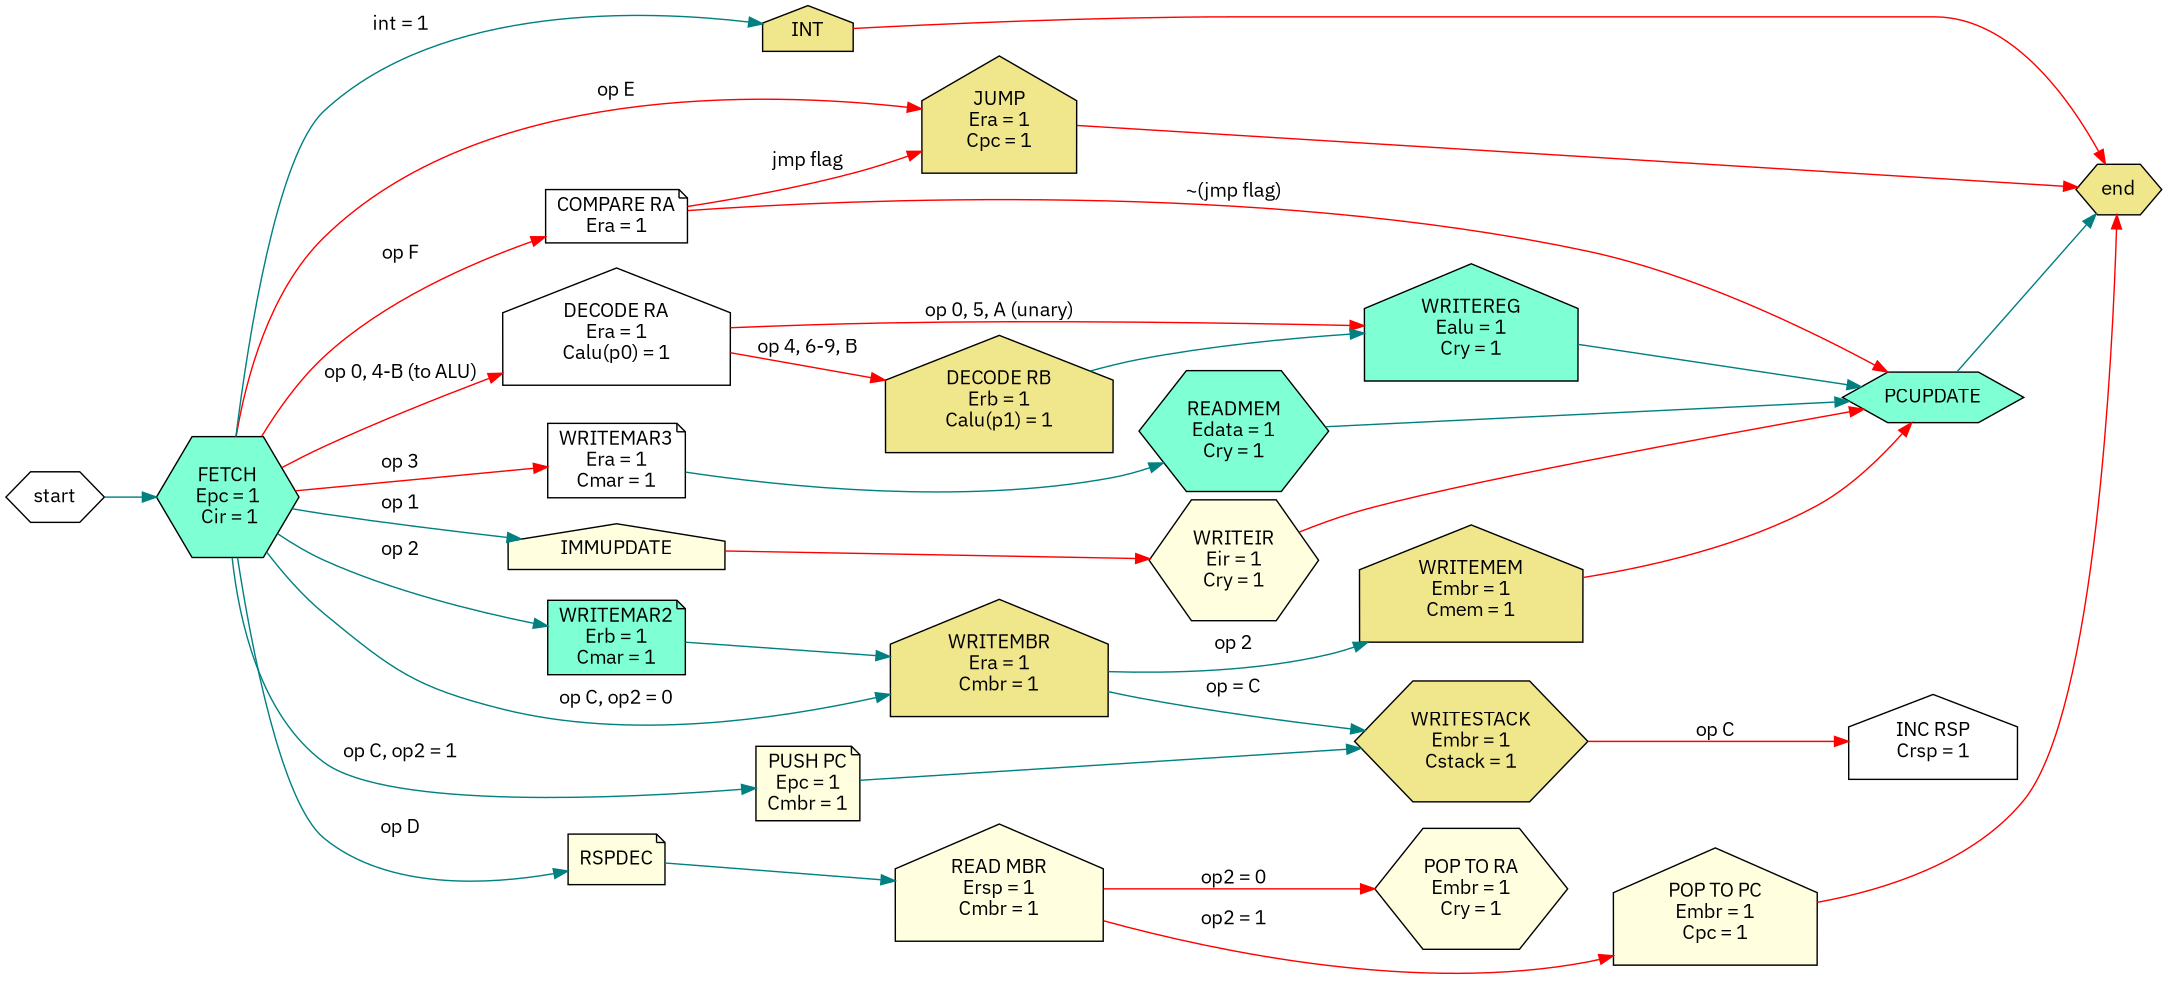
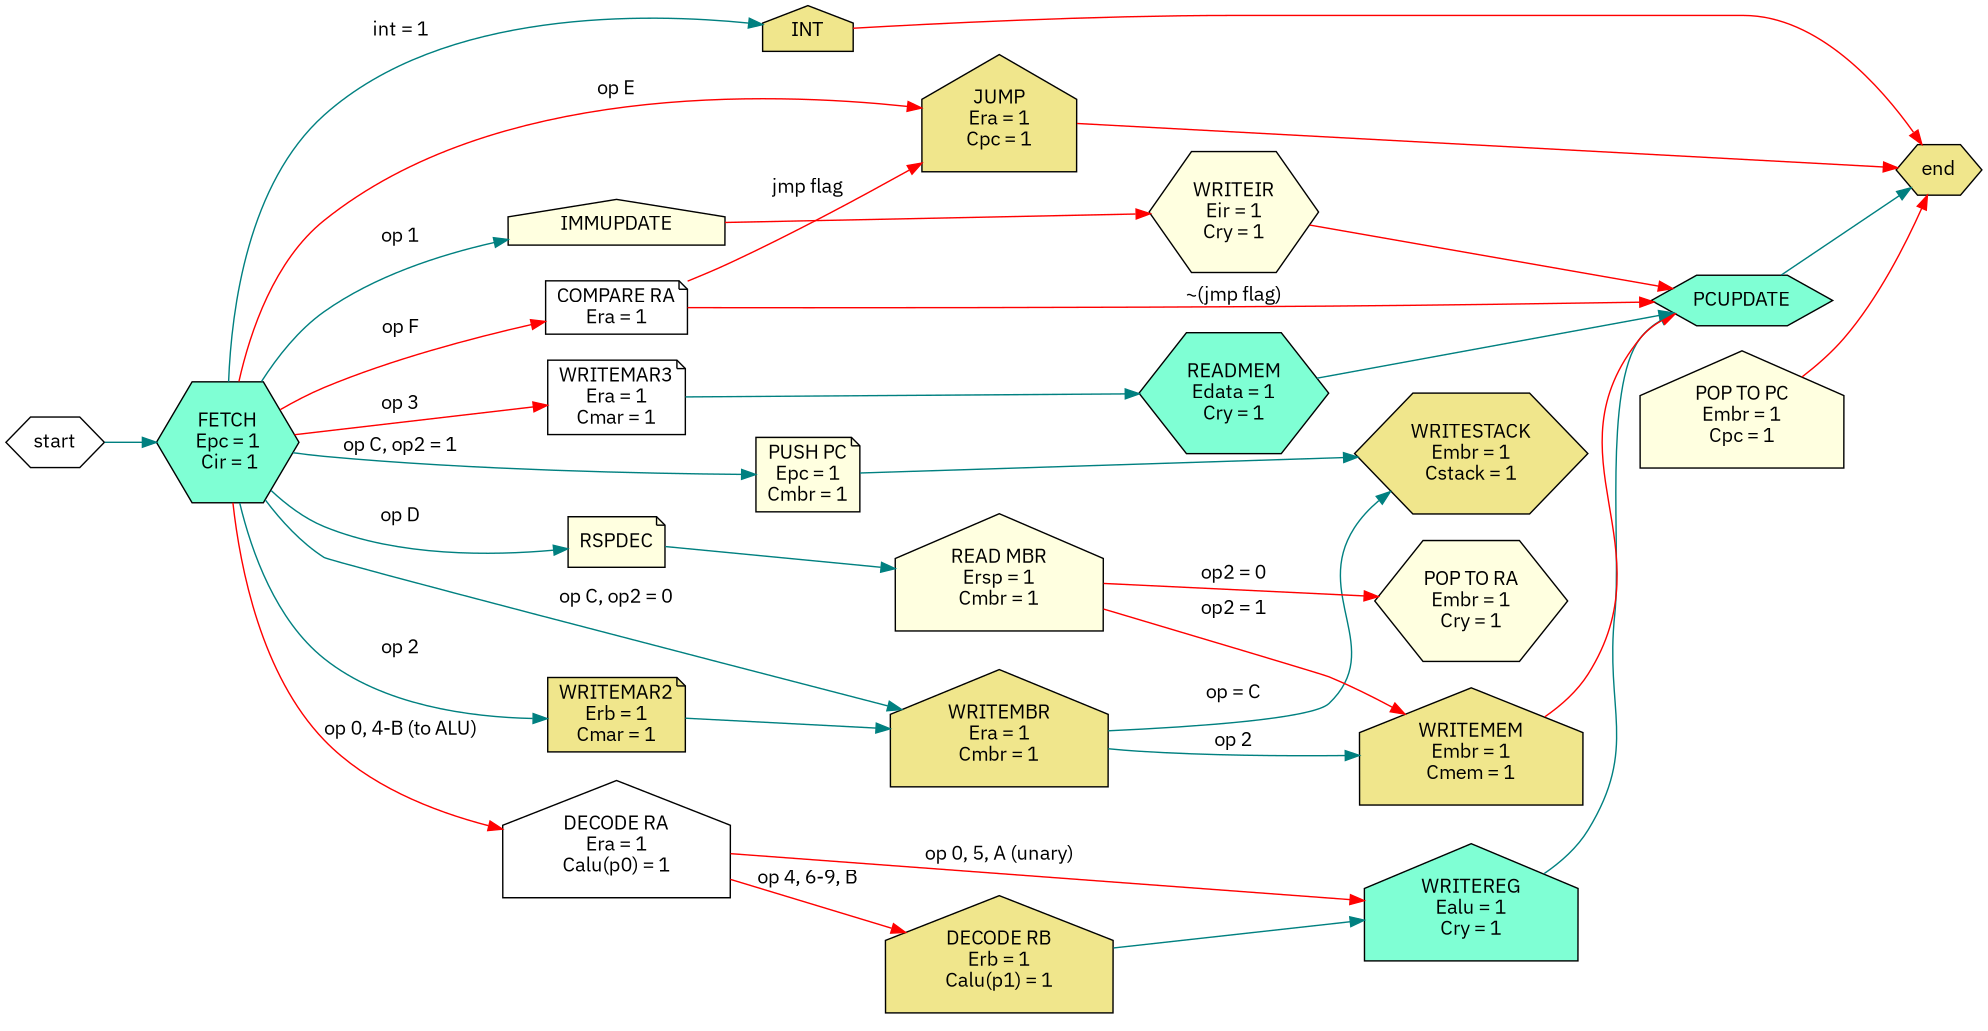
node "WRITEMAR2 Erb = 1 Cmar = 1": fillcolor aquamarine -> khaki
node "INC RSP Crsp = 1": removed
edge "READ MBR Ersp = 1 Cmbr = 1" -> "POP TO PC Embr = 1 Cpc = 1": now "READ MBR Ersp = 1 Cmbr = 1" -> "WRITEMEM Embr = 1 Cmem = 1"
